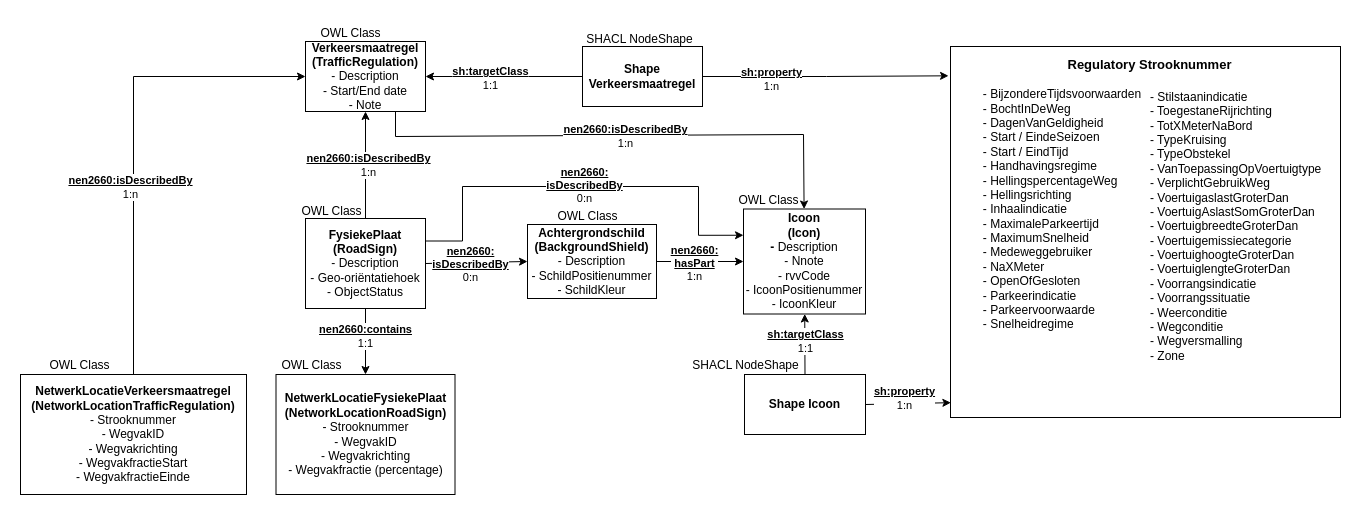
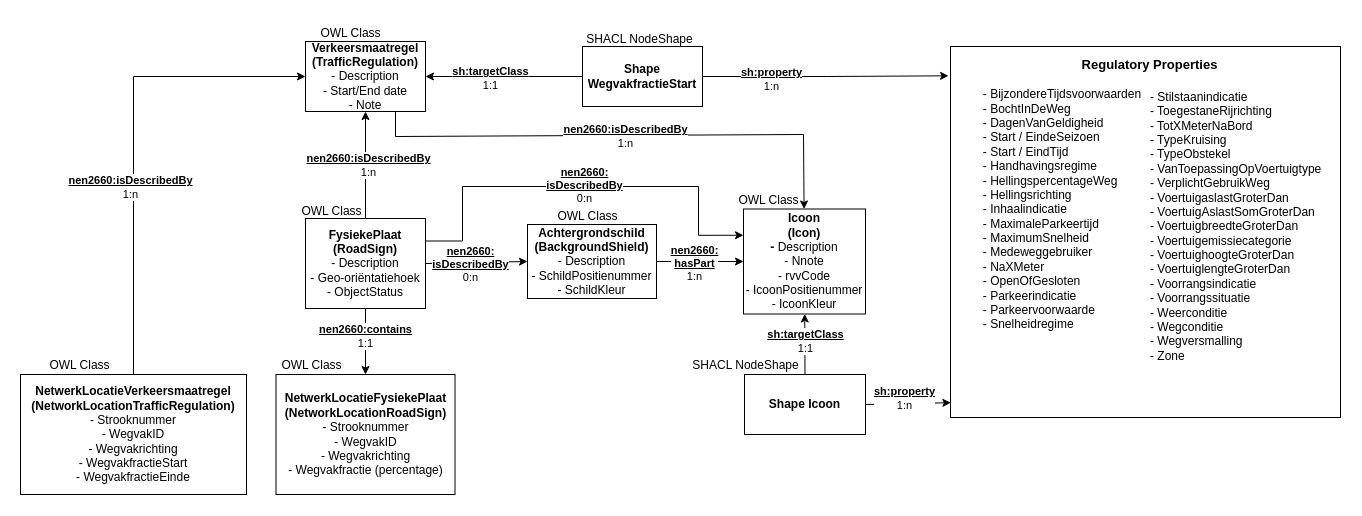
node "Regulatory Strooknummer": label "Regulatory Strooknummer" -> "Regulatory Properties"
node "Shape Verkeersmaatregel": label "Shape Verkeersmaatregel" -> "Shape WegvakfractieStart"
